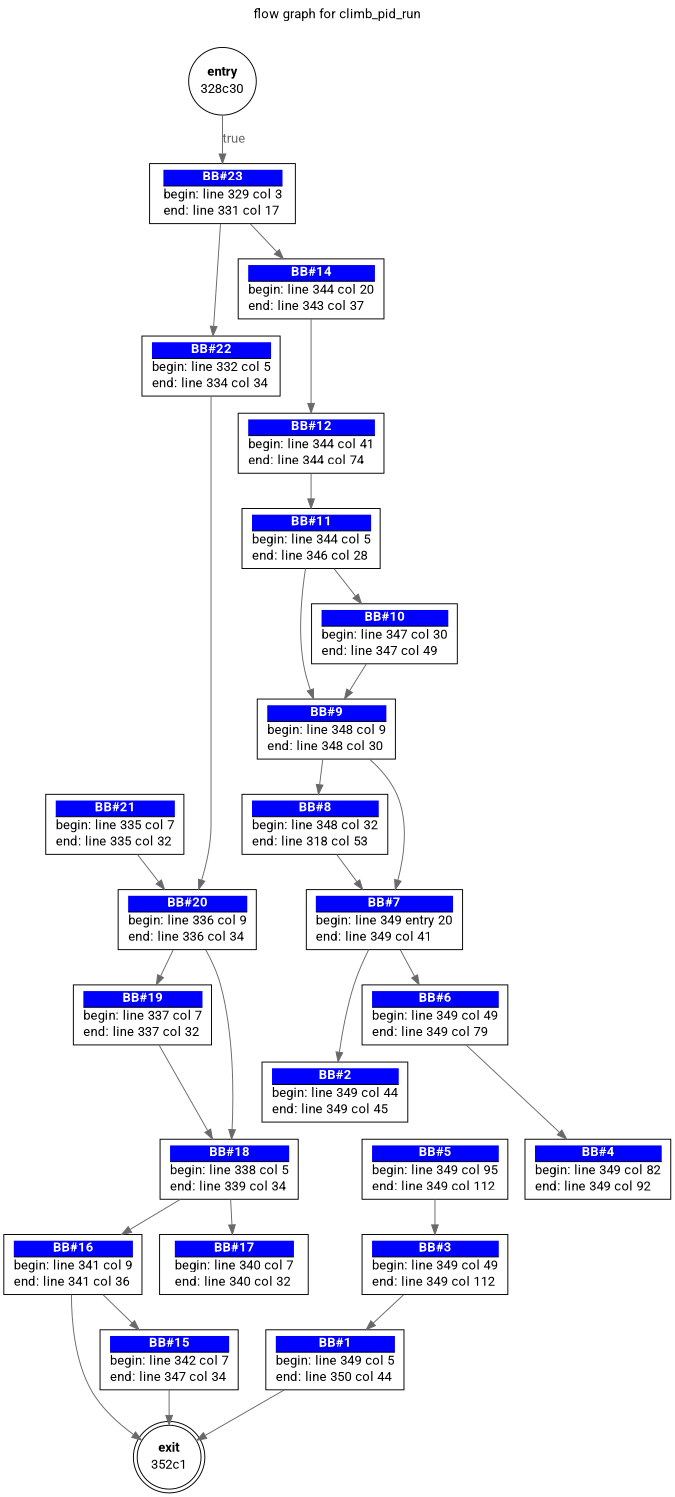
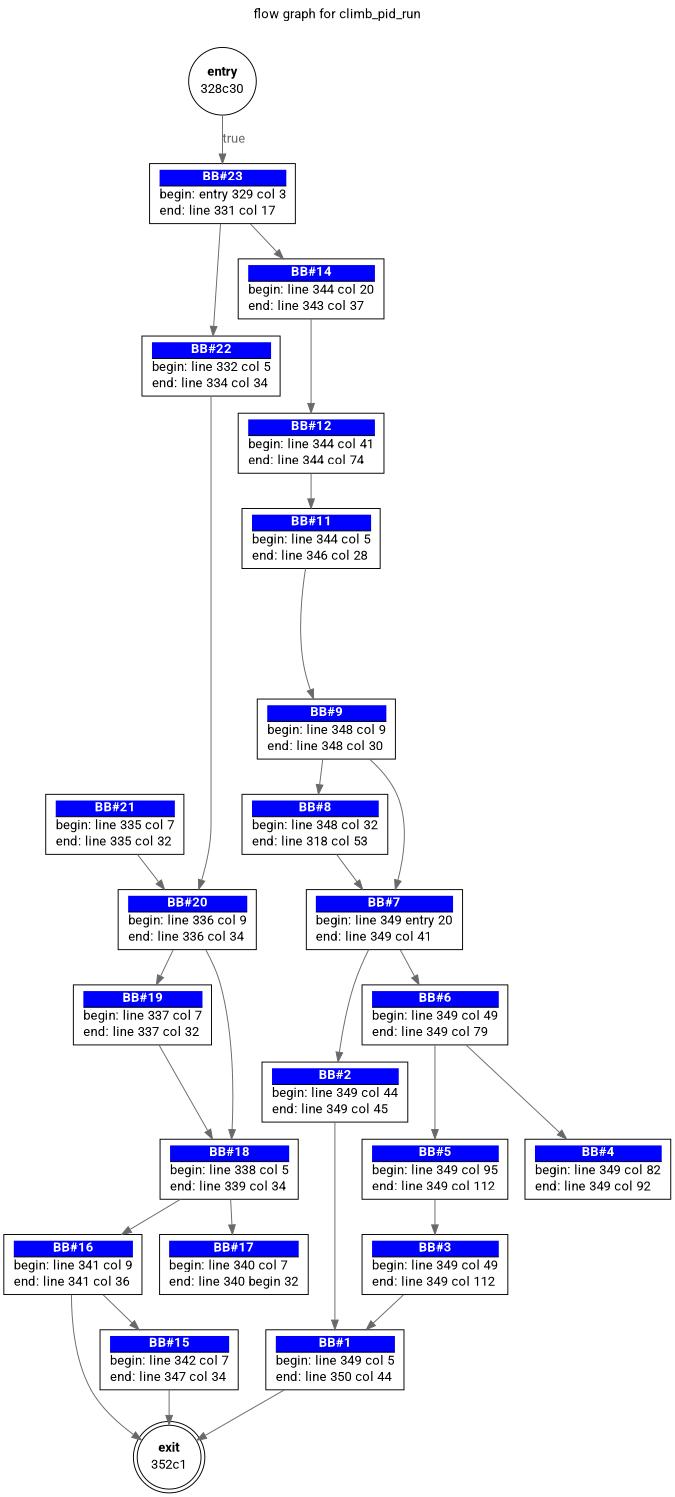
node "BB#23": text "begin: line 329 col 3" -> "begin: entry 329 col 3"
node "BB#10": removed
edge "BB#6" -> "BB#5": added
edge "BB#2" -> "BB#1": added
node "BB#17": text "end: line 340 col 32" -> "end: line 340 begin 32"
